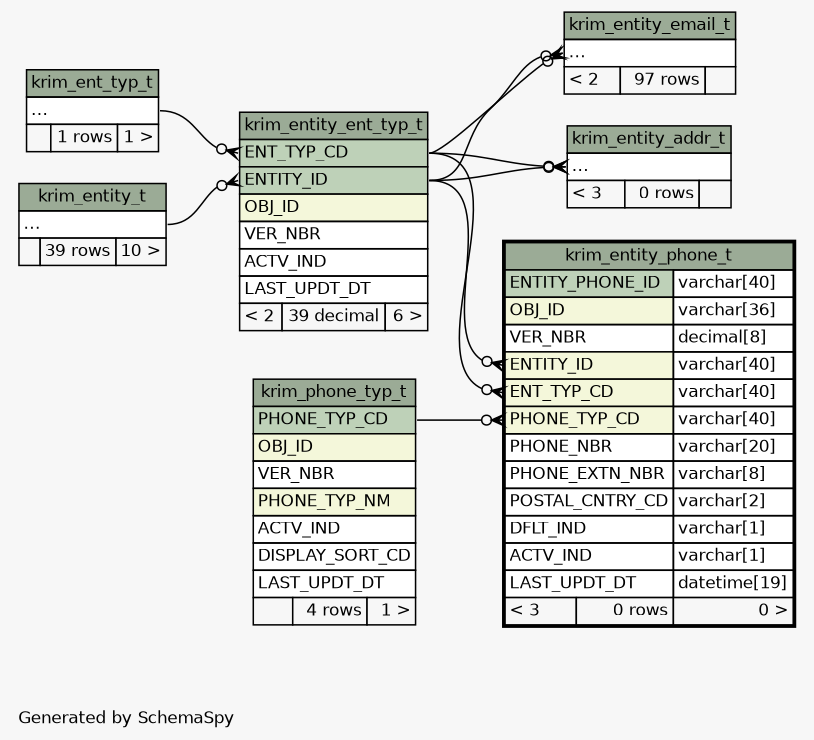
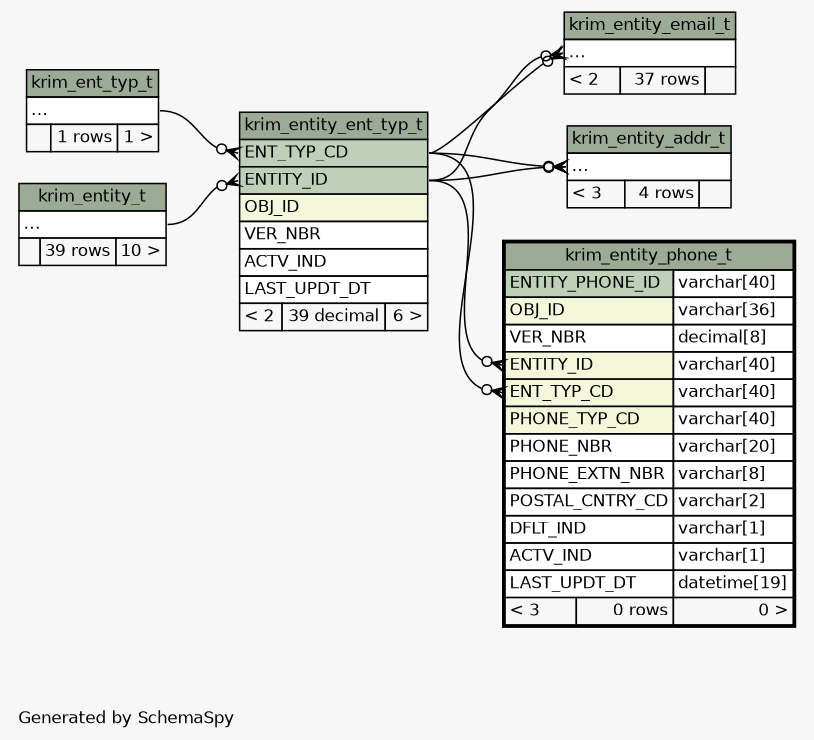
node "krim_entity_email_t": text "97 rows" -> "37 rows"
node "krim_entity_addr_t": text "0 rows" -> "4 rows"
node "krim_phone_typ_t": removed
